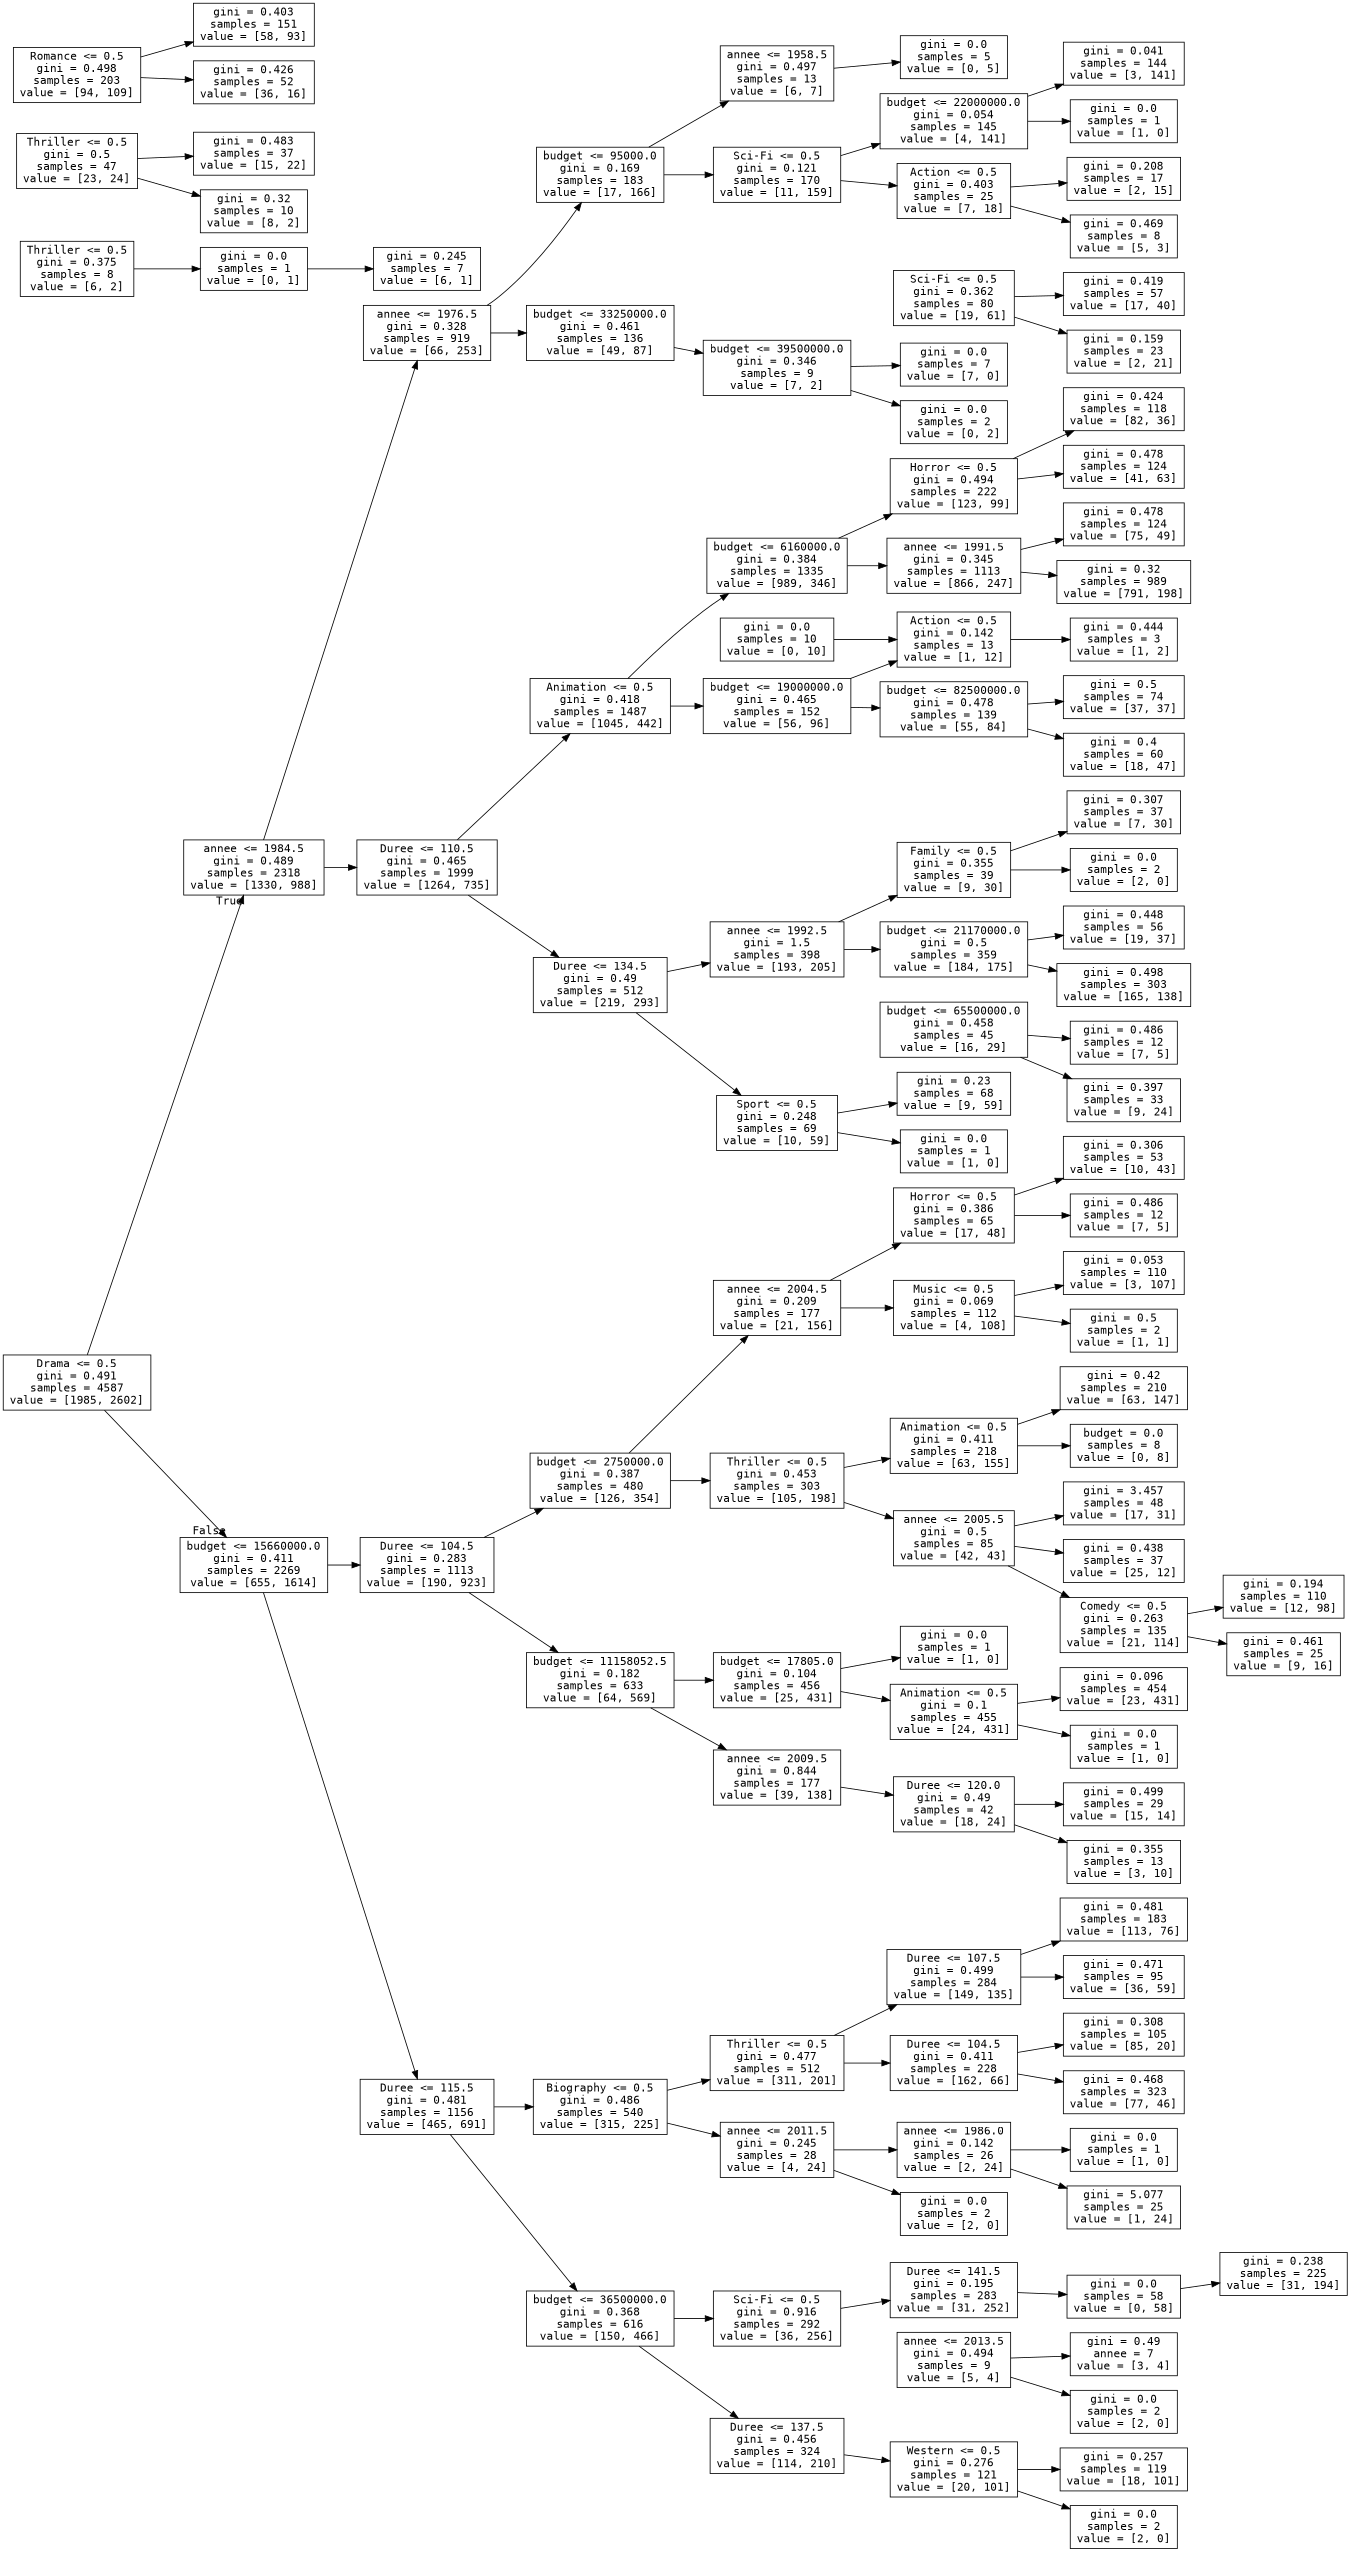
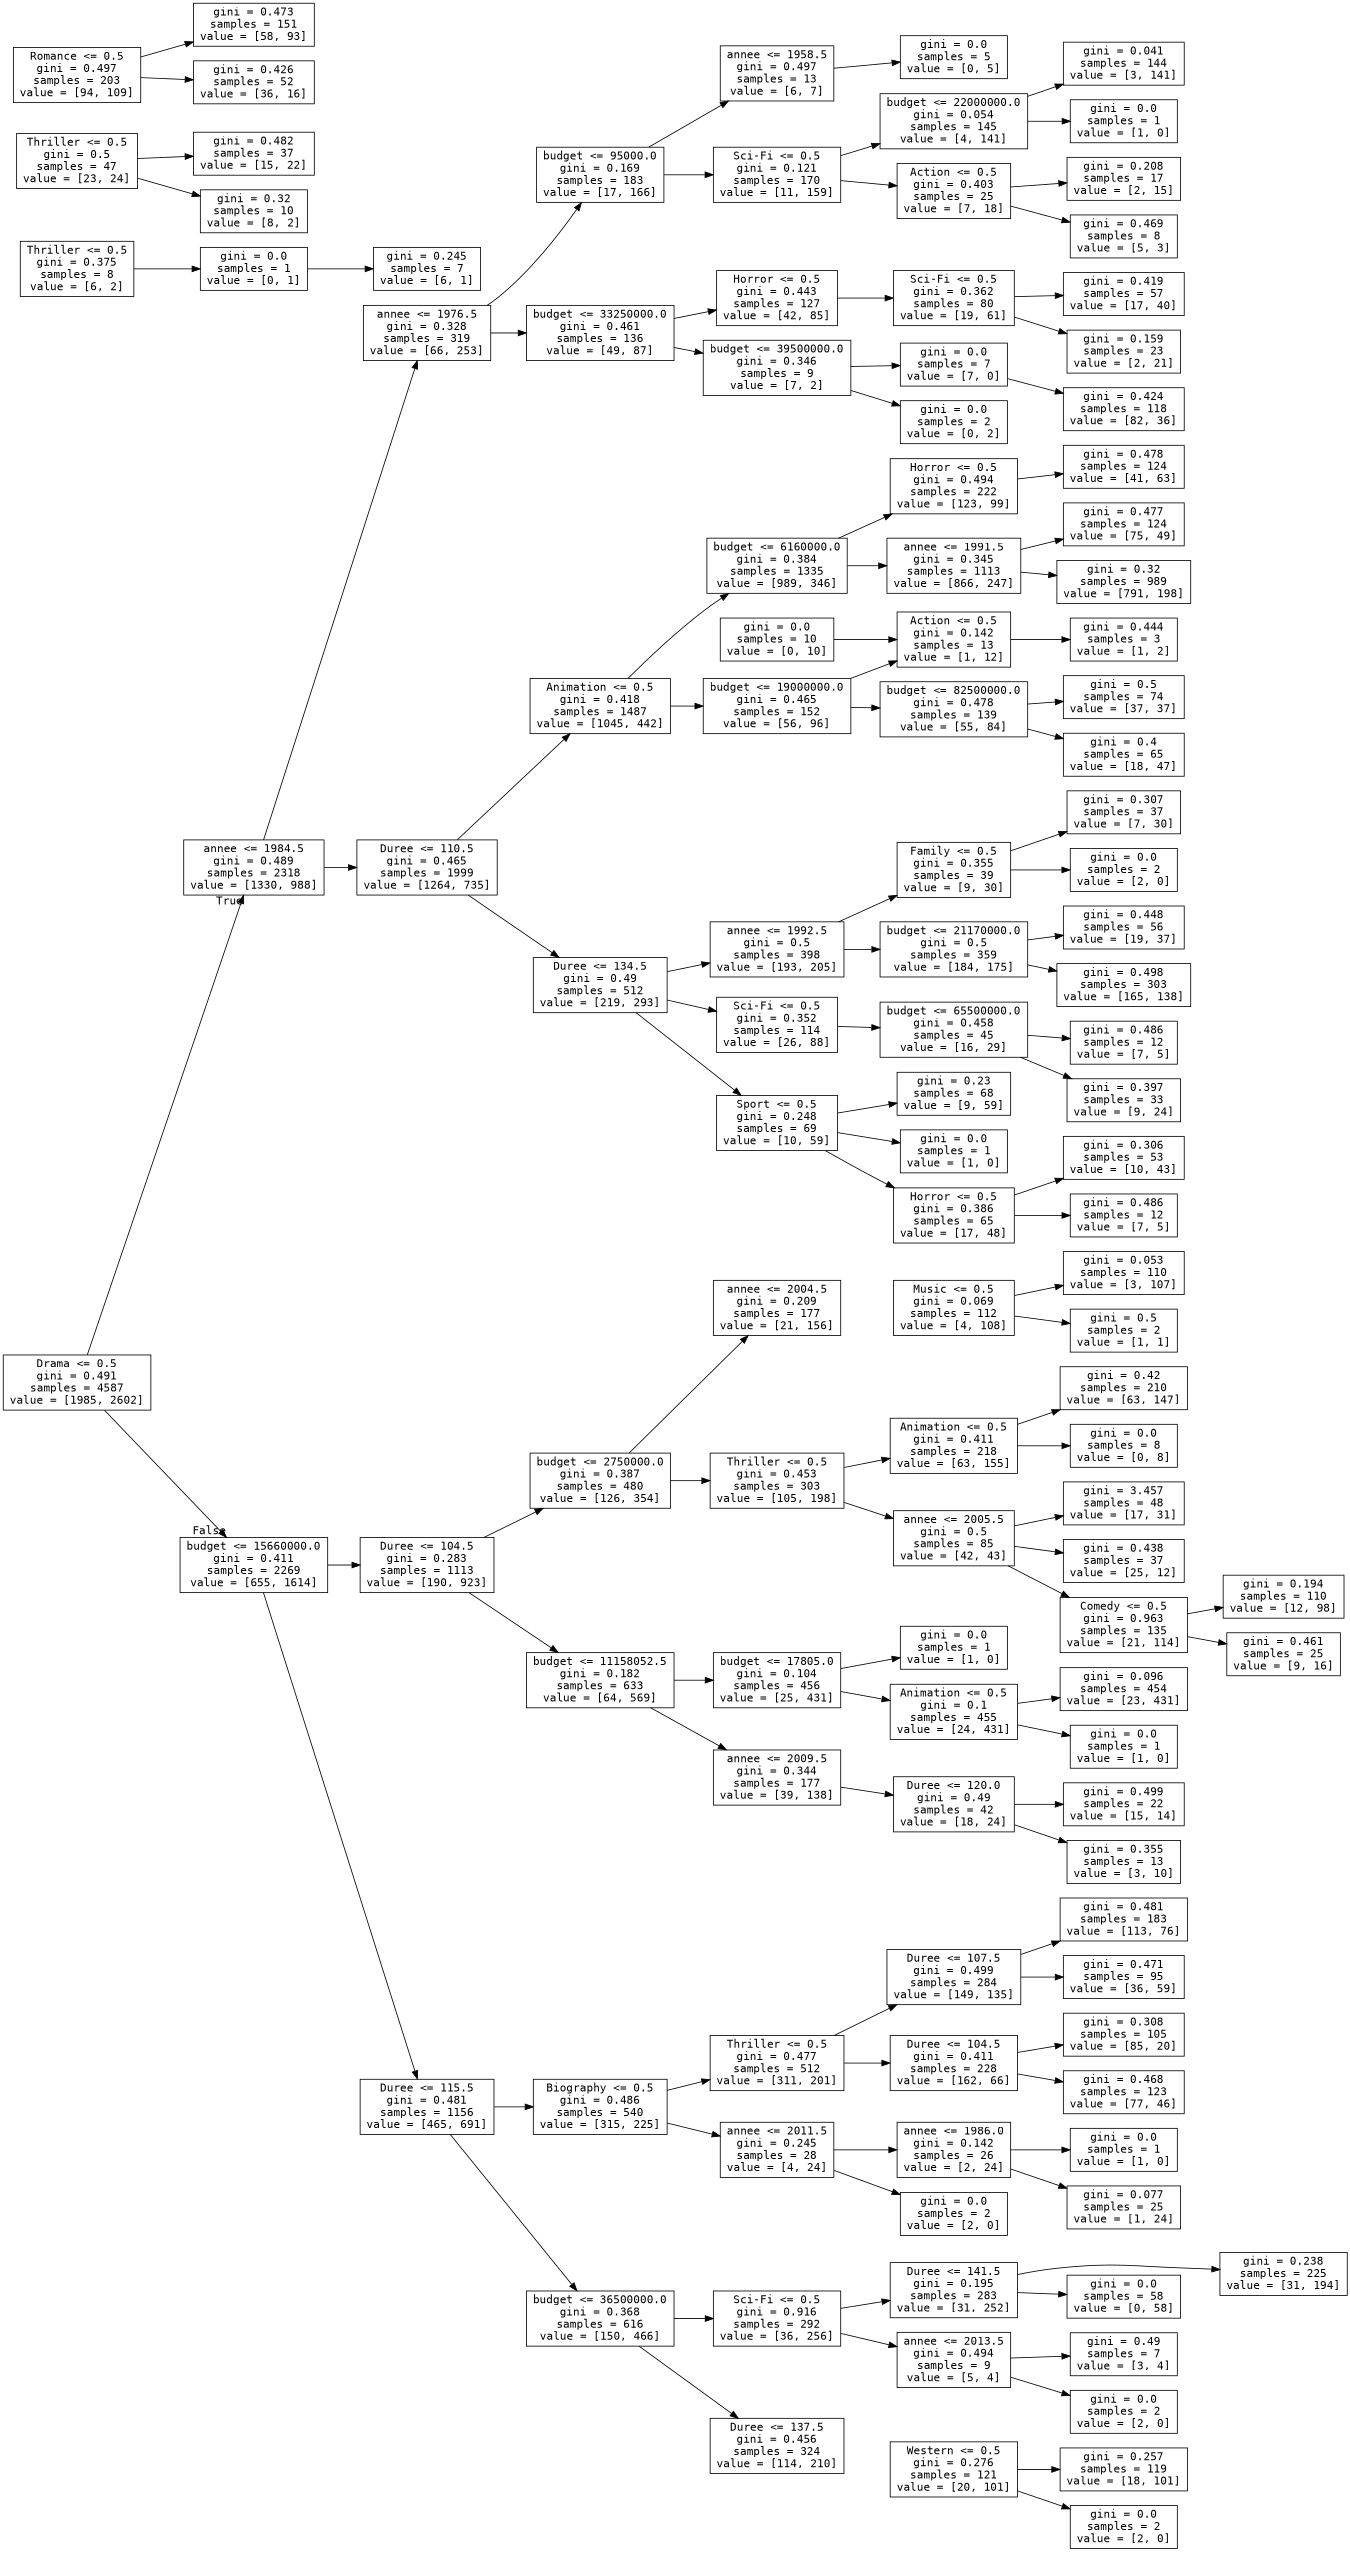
node "gini = 0.403 samples = 151 value = [58, 93]": label "gini = 0.403 samples = 151 value = [58, 93]" -> "gini = 0.473 samples = 151 value = [58, 93]"
node "Romance <= 0.5 gini = 0.498 samples = 203 value = [94, 109]": label "Romance <= 0.5 gini = 0.498 samples = 203 value = [94, 109]" -> "Romance <= 0.5 gini = 0.497 samples = 203 value = [94, 109]"
node "gini = 0.483 samples = 37 value = [15, 22]": label "gini = 0.483 samples = 37 value = [15, 22]" -> "gini = 0.482 samples = 37 value = [15, 22]"
node "Horror <= 0.5 gini = 0.443 samples = 127 value = [42, 85]": added
node "annee <= 1976.5 gini = 0.328 samples = 919 value = [66, 253]": label "annee <= 1976.5 gini = 0.328 samples = 919 value = [66, 253]" -> "annee <= 1976.5 gini = 0.328 samples = 319 value = [66, 253]"
edge "Horror <= 0.5 gini = 0.494 samples = 222 value = [123, 99]" -> "gini = 0.424 samples = 118 value = [82, 36]": now "gini = 0.0 samples = 7 value = [7, 0]" -> "gini = 0.424 samples = 118 value = [82, 36]"
node "gini = 0.478 samples = 124 value = [75, 49]": label "gini = 0.478 samples = 124 value = [75, 49]" -> "gini = 0.477 samples = 124 value = [75, 49]"
node "gini = 0.4 samples = 60 value = [18, 47]": label "gini = 0.4 samples = 60 value = [18, 47]" -> "gini = 0.4 samples = 65 value = [18, 47]"
node "annee <= 1992.5 gini = 1.5 samples = 398 value = [193, 205]": label "annee <= 1992.5 gini = 1.5 samples = 398 value = [193, 205]" -> "annee <= 1992.5 gini = 0.5 samples = 398 value = [193, 205]"
node "Sci-Fi <= 0.5 gini = 0.352 samples = 114 value = [26, 88]": added
edge "annee <= 2004.5 gini = 0.209 samples = 177 value = [21, 156]" -> "Horror <= 0.5 gini = 0.386 samples = 65 value = [17, 48]": now "Sport <= 0.5 gini = 0.248 samples = 69 value = [10, 59]" -> "Horror <= 0.5 gini = 0.386 samples = 65 value = [17, 48]"
edge "annee <= 2004.5 gini = 0.209 samples = 177 value = [21, 156]" -> "Music <= 0.5 gini = 0.069 samples = 112 value = [4, 108]": removed
node "budget = 0.0 samples = 8 value = [0, 8]": label "budget = 0.0 samples = 8 value = [0, 8]" -> "gini = 0.0 samples = 8 value = [0, 8]"
node "Comedy <= 0.5 gini = 0.263 samples = 135 value = [21, 114]": label "Comedy <= 0.5 gini = 0.263 samples = 135 value = [21, 114]" -> "Comedy <= 0.5 gini = 0.963 samples = 135 value = [21, 114]"
node "annee <= 2009.5 gini = 0.844 samples = 177 value = [39, 138]": label "annee <= 2009.5 gini = 0.844 samples = 177 value = [39, 138]" -> "annee <= 2009.5 gini = 0.344 samples = 177 value = [39, 138]"
node "gini = 0.499 samples = 29 value = [15, 14]": label "gini = 0.499 samples = 29 value = [15, 14]" -> "gini = 0.499 samples = 22 value = [15, 14]"
node "gini = 0.468 samples = 323 value = [77, 46]": label "gini = 0.468 samples = 323 value = [77, 46]" -> "gini = 0.468 samples = 123 value = [77, 46]"
node "gini = 5.077 samples = 25 value = [1, 24]": label "gini = 5.077 samples = 25 value = [1, 24]" -> "gini = 0.077 samples = 25 value = [1, 24]"
edge "gini = 0.0 samples = 58 value = [0, 58]" -> "gini = 0.238 samples = 225 value = [31, 194]": now "Duree <= 141.5 gini = 0.195 samples = 283 value = [31, 252]" -> "gini = 0.238 samples = 225 value = [31, 194]"
edge "Sci-Fi <= 0.5 gini = 0.916 samples = 292 value = [36, 256]" -> "annee <= 2013.5 gini = 0.494 samples = 9 value = [5, 4]": added
node "gini = 0.49 annee = 7 value = [3, 4]": label "gini = 0.49 annee = 7 value = [3, 4]" -> "gini = 0.49 samples = 7 value = [3, 4]"
edge "Duree <= 137.5 gini = 0.456 samples = 324 value = [114, 210]" -> "Western <= 0.5 gini = 0.276 samples = 121 value = [20, 101]": removed
